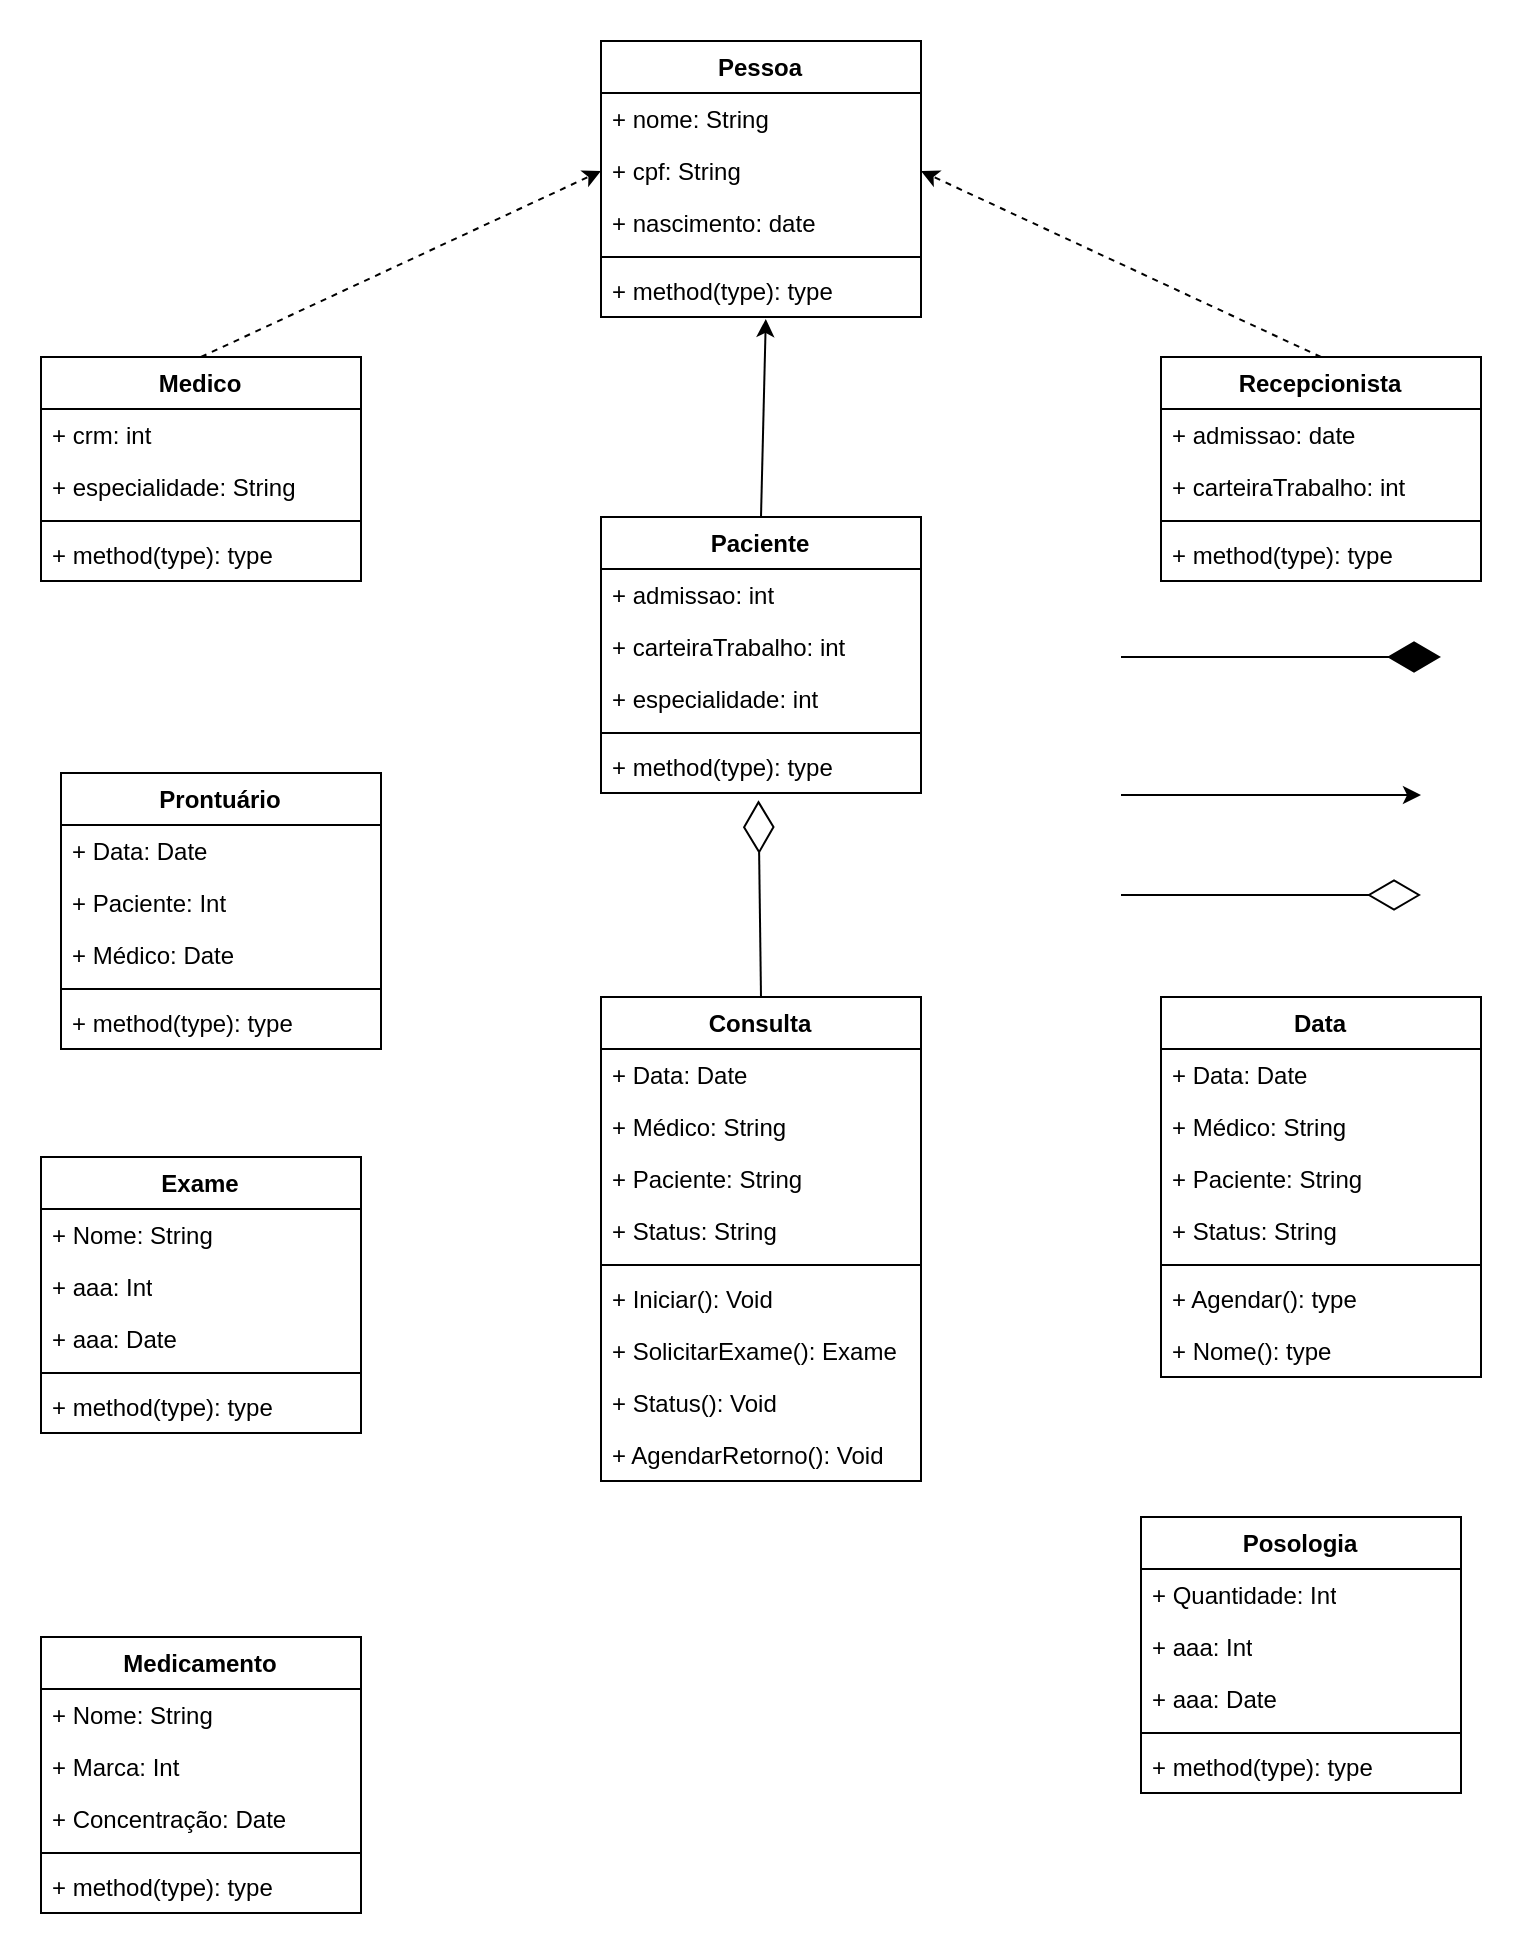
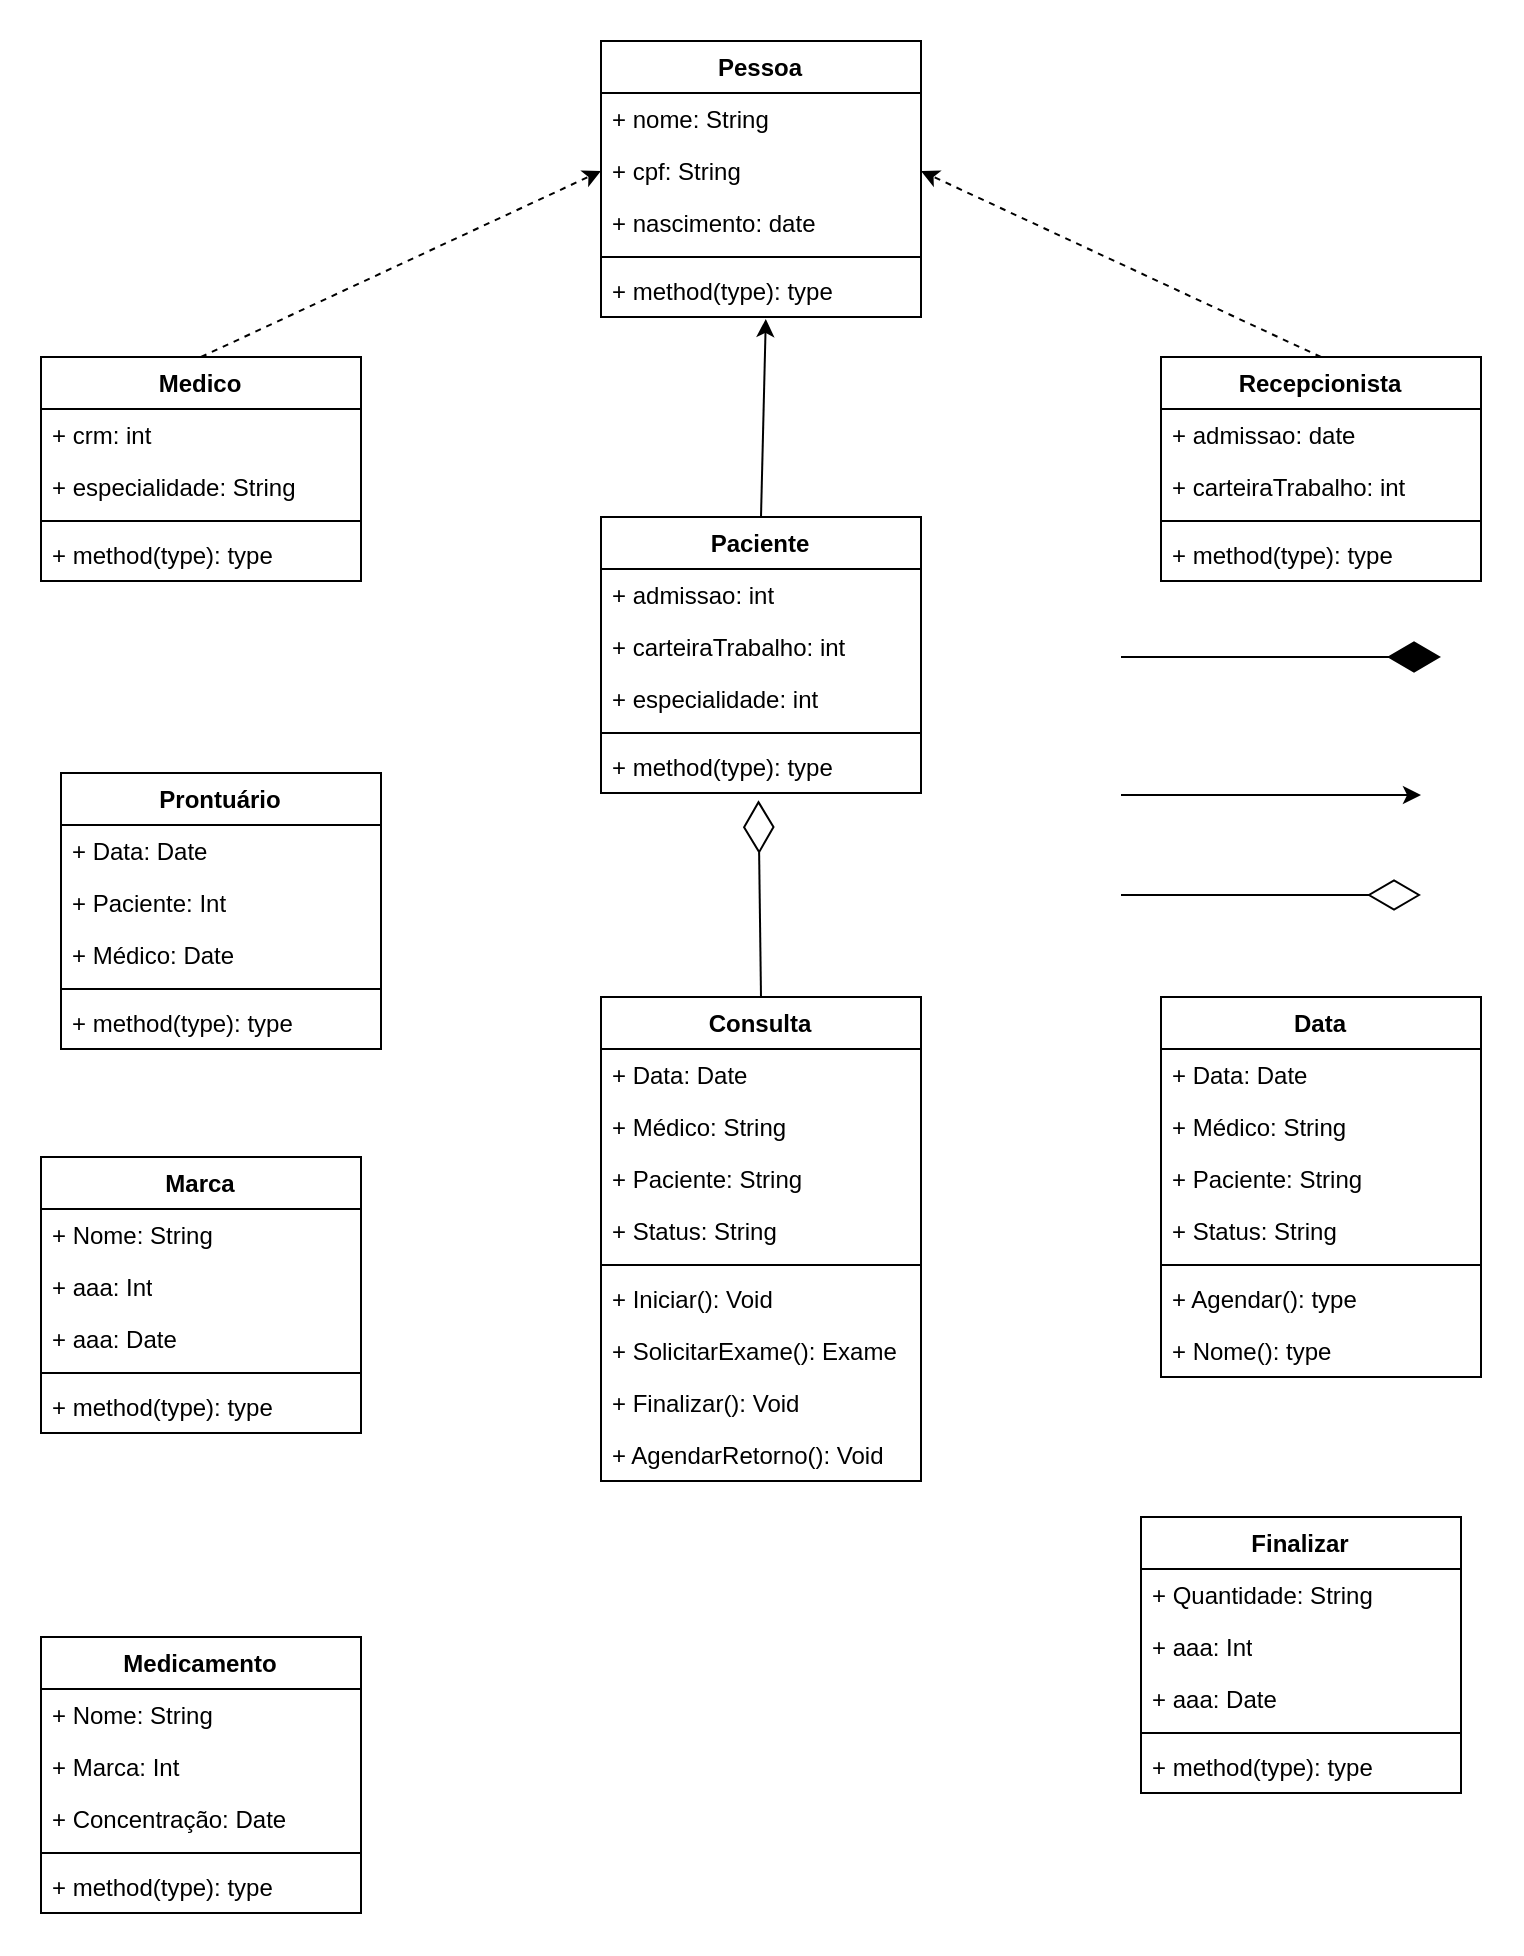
node "Exame": label "Exame" -> "Marca"
node "+ Status(): Void": label "+ Status(): Void" -> "+ Finalizar(): Void"
node "Posologia": label "Posologia" -> "Finalizar"
node "+ Quantidade: Int": label "+ Quantidade: Int" -> "+ Quantidade: String"
